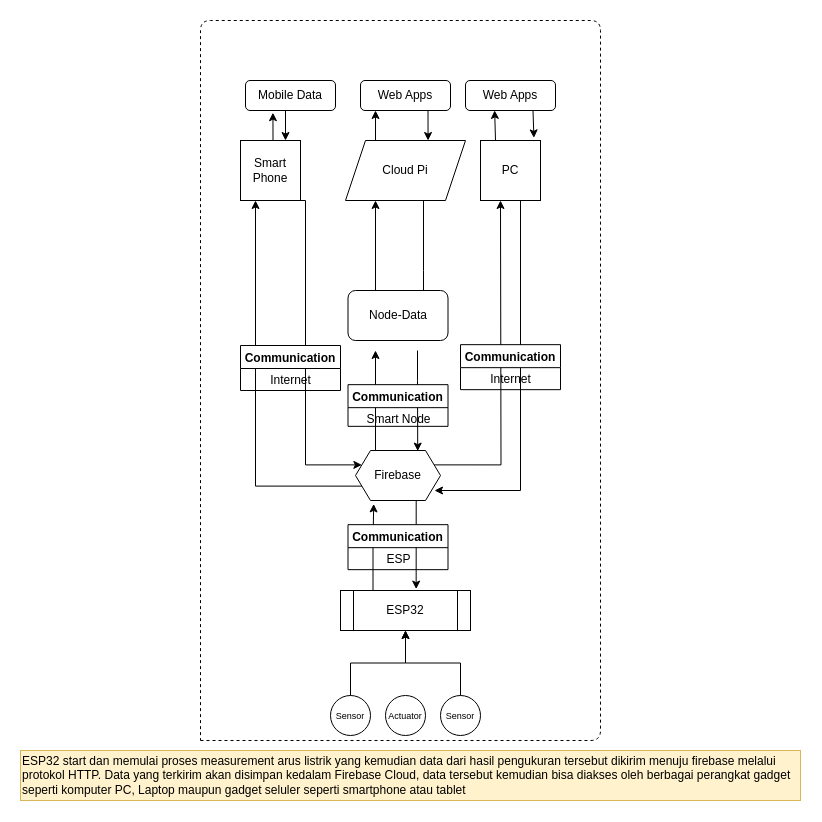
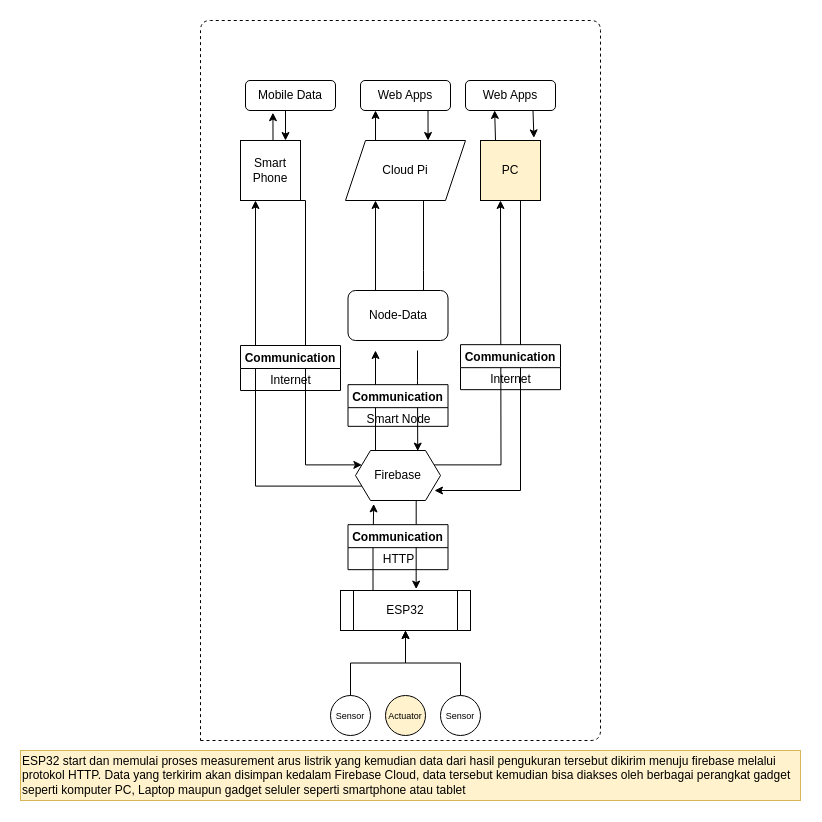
node "PC": fillcolor #ffffff -> #fff2cc
node "ESP": label "ESP" -> "HTTP"
node "Actuator": fillcolor #ffffff -> #fff2cc
